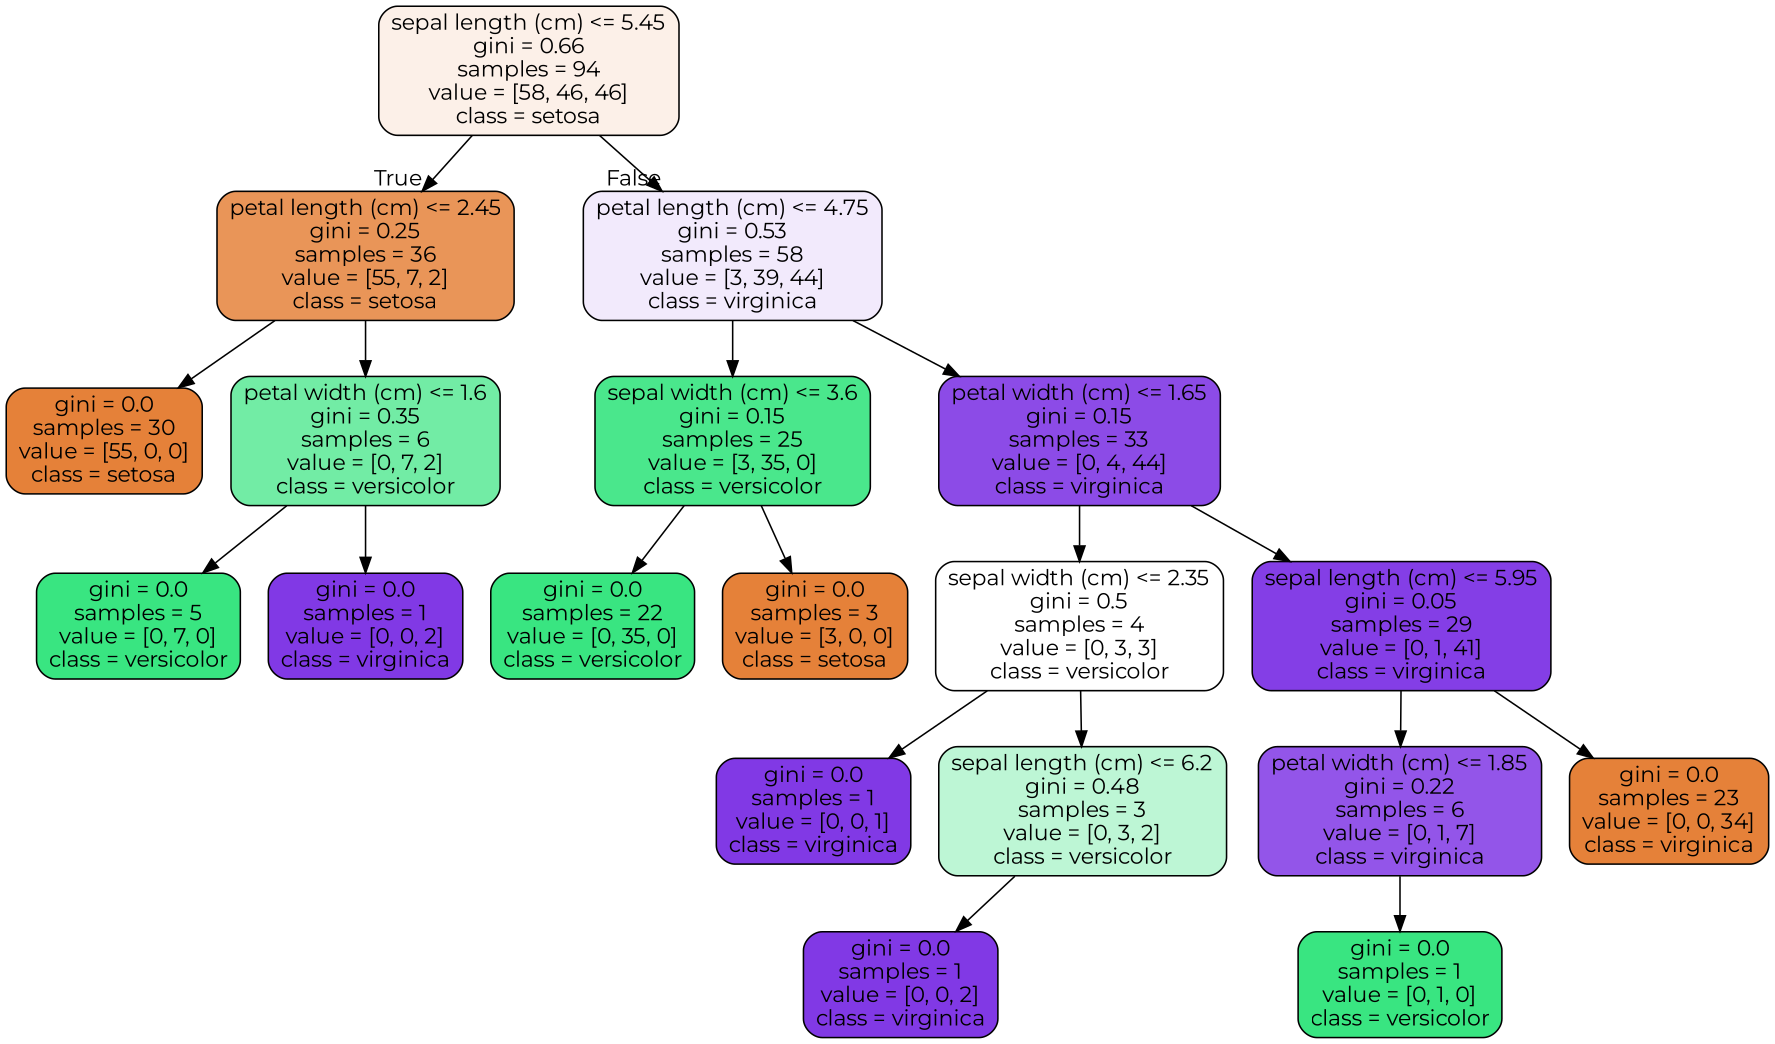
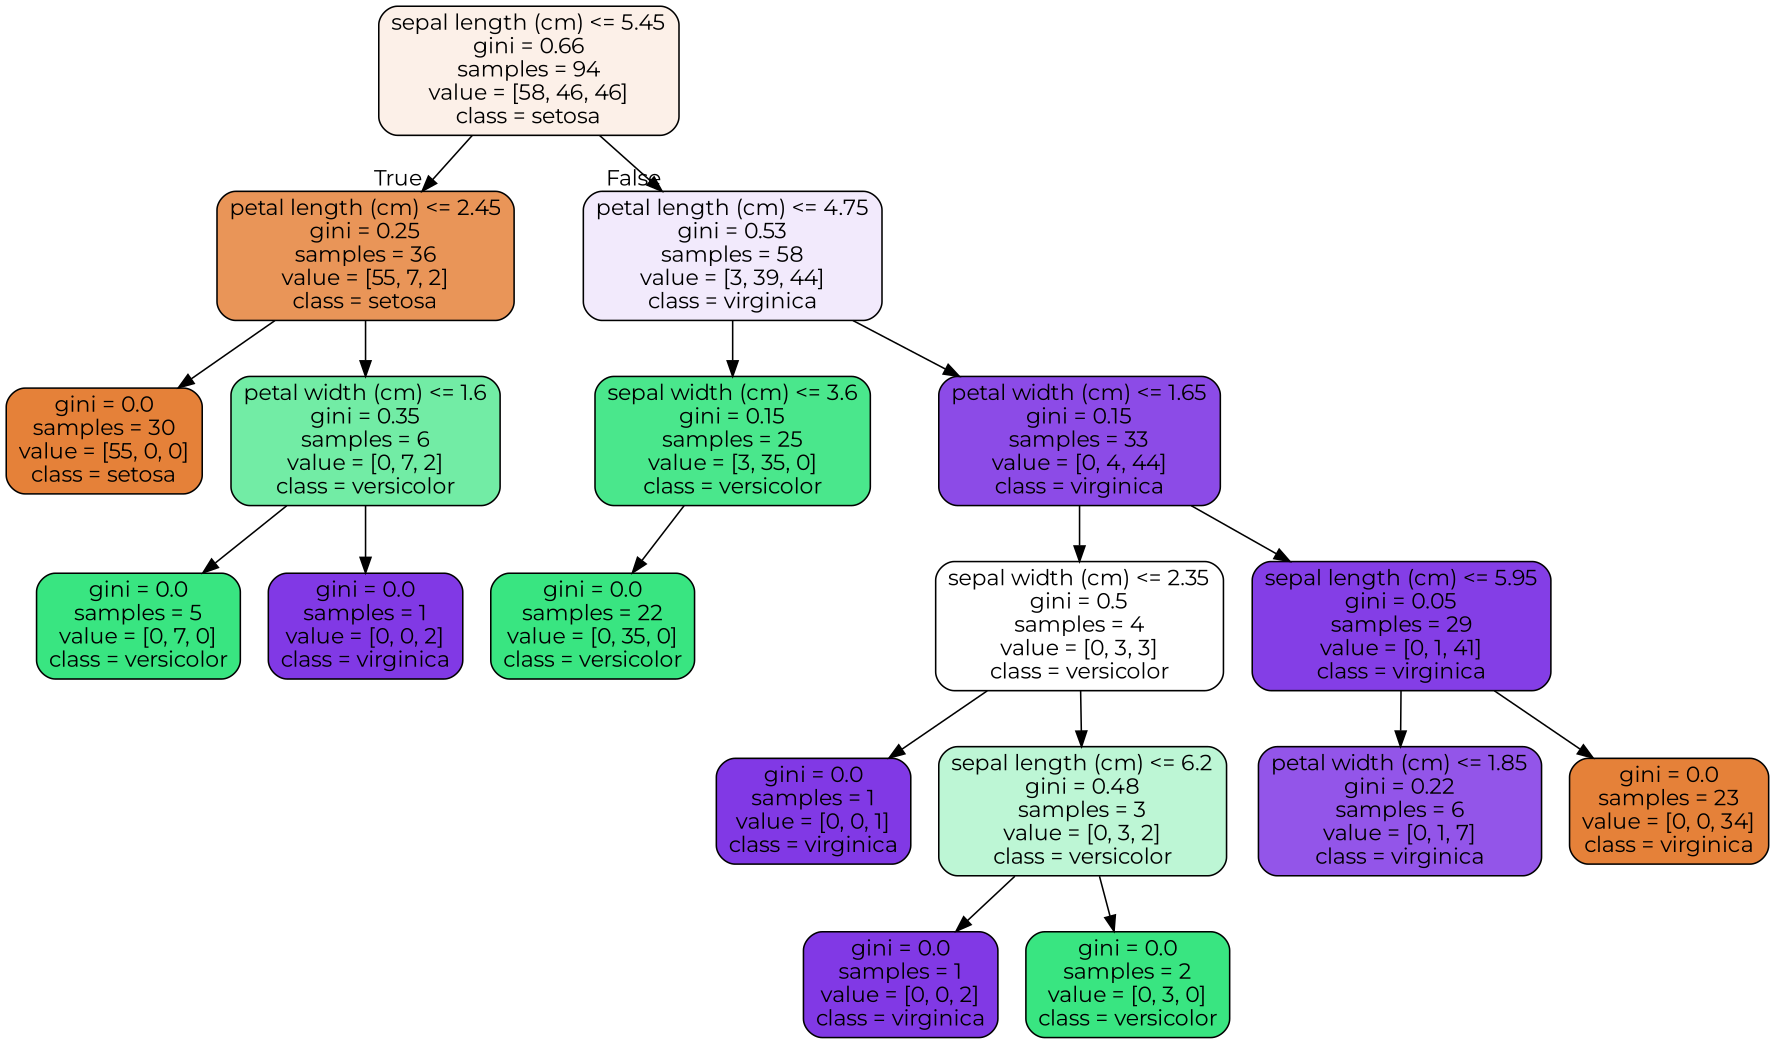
node "gini = 0.0 samples = 3 value = [3, 0, 0] class = setosa": removed
node "gini = 0.0 samples = 2 value = [0, 3, 0] class = versicolor": added
node "gini = 0.0 samples = 1 value = [0, 1, 0] class = versicolor": removed
